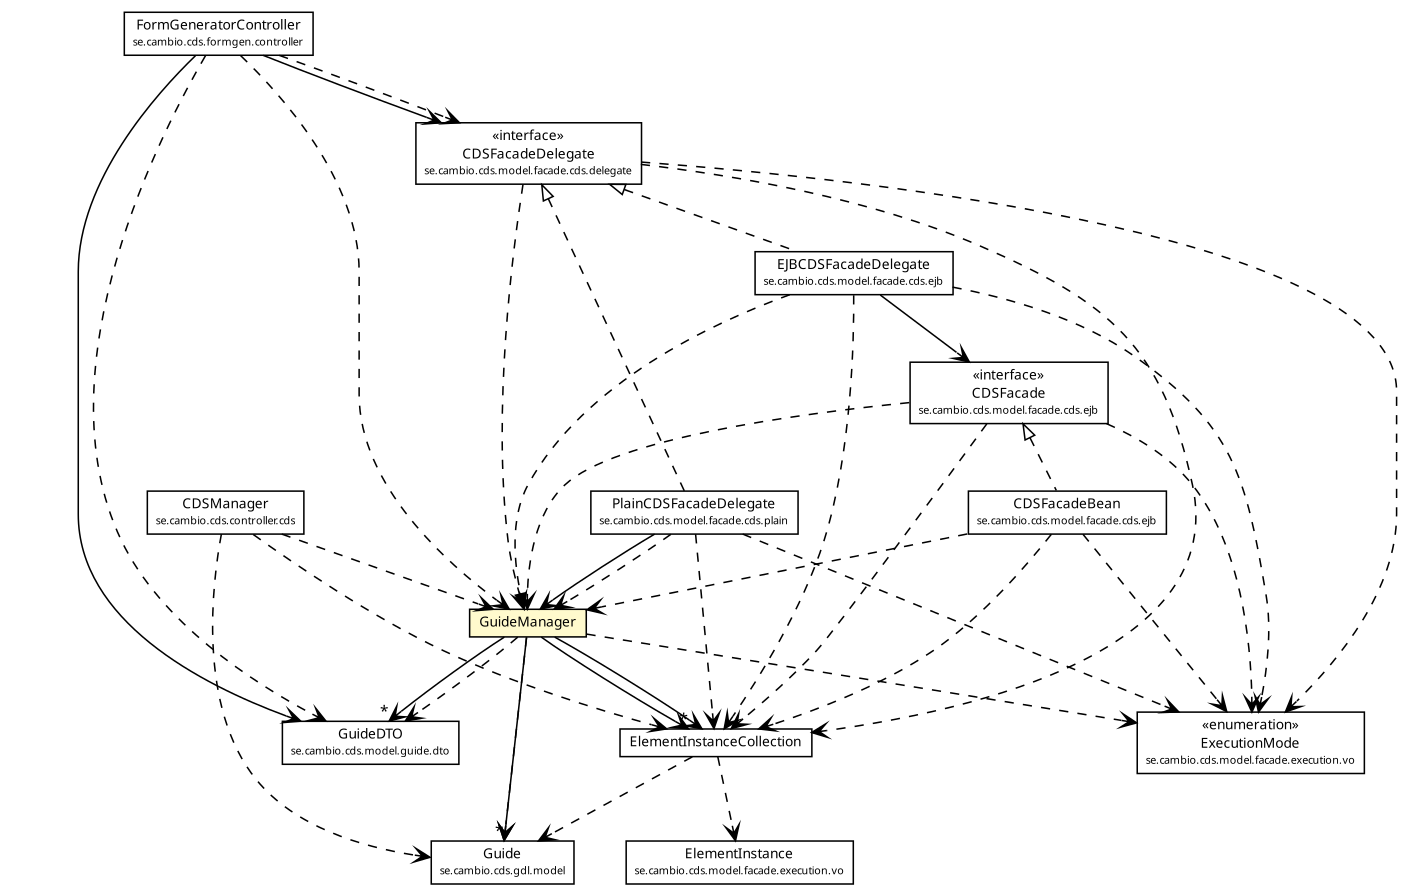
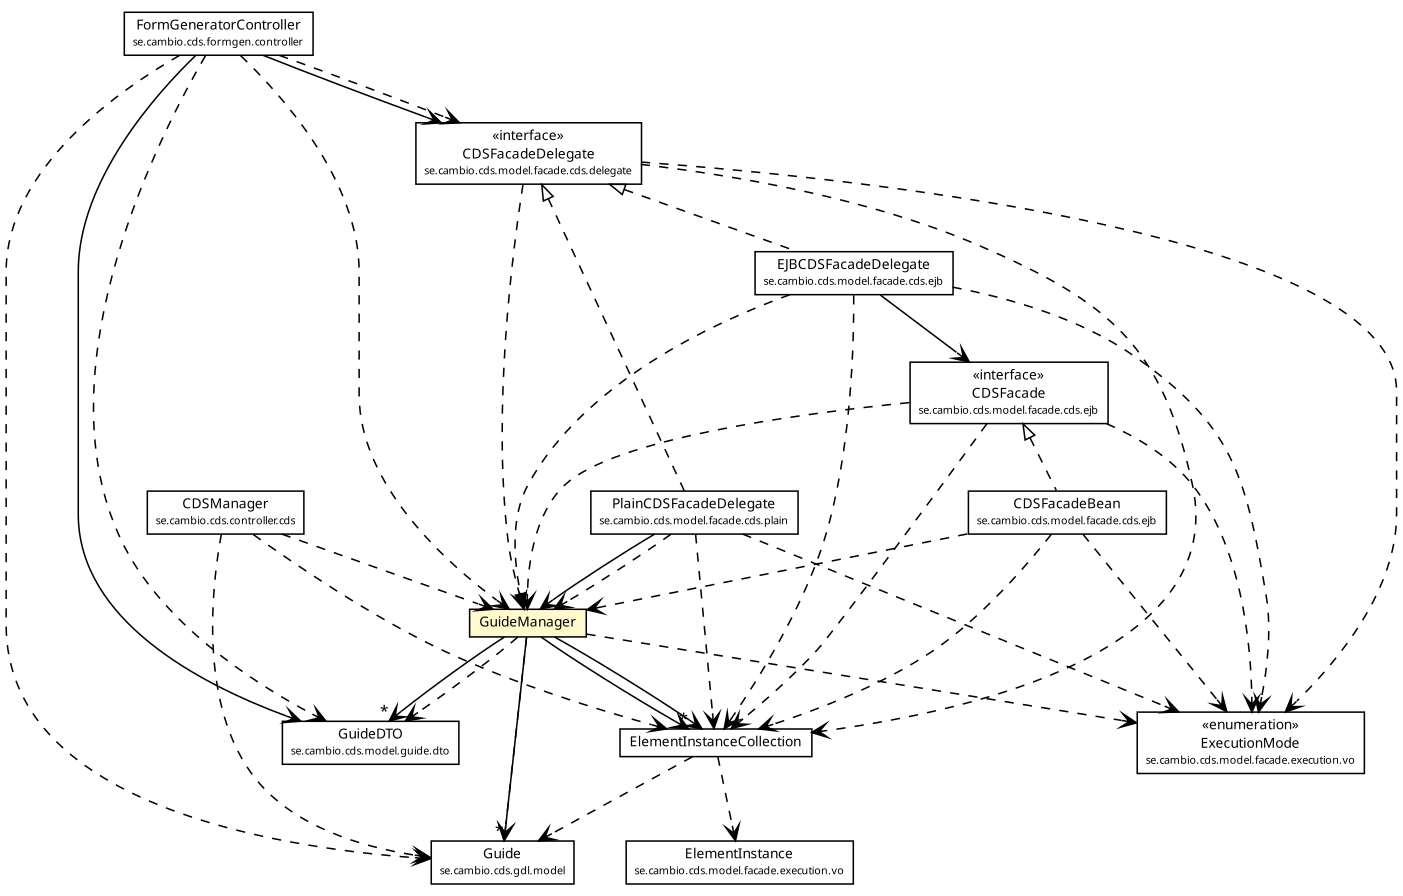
edge "FormGeneratorController" -> "Guide": added
